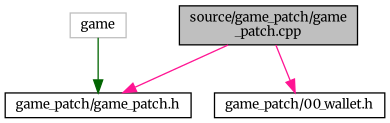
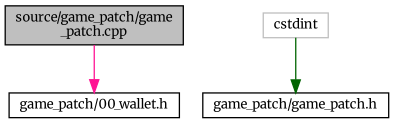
node "game": label "game" -> "cstdint"
edge "source/game_patch/game _patch.cpp" -> "game_patch/game_patch.h": removed
